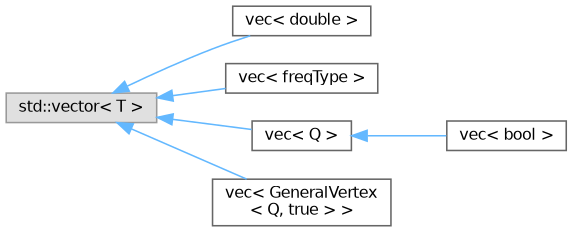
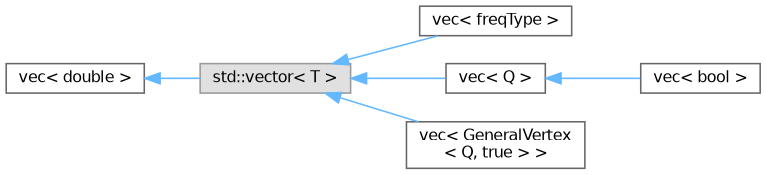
edge "vec< double >" -> "std::vector< T >": reversed
